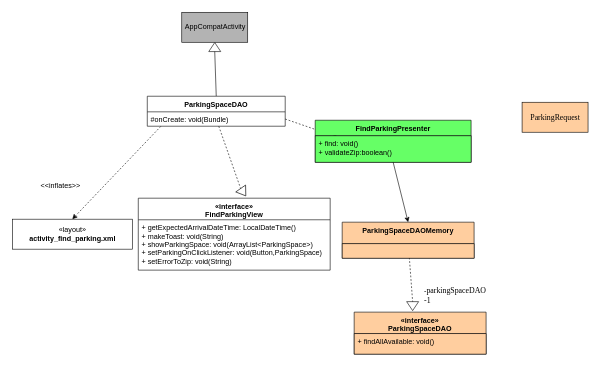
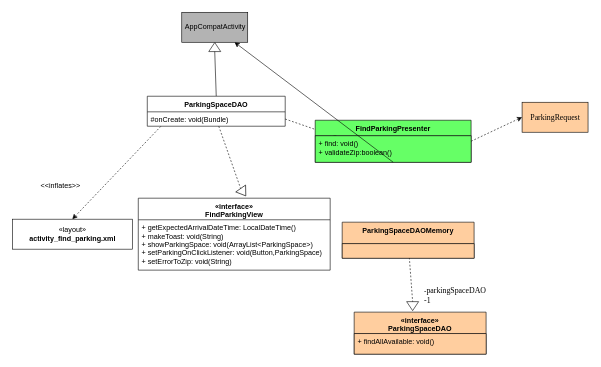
edge "FindParkingPresenter" -> "ParkingRequest": added
edge "FindParkingPresenter" -> "ParkingSpaceDAOMemory": now "FindParkingPresenter" -> "AppCompatActivity"
